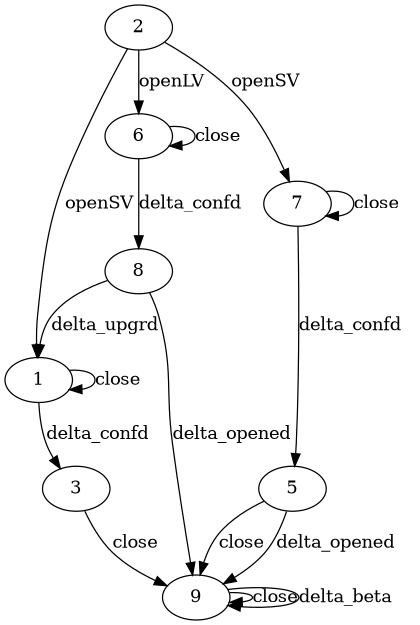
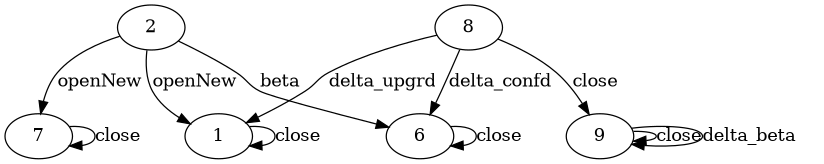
edge "2" -> "6": label "openLV" -> "beta"
edge "2" -> "7": label "openSV" -> "openNew"
edge "6" -> "8": reversed
edge "2" -> "1": label "openSV" -> "openNew"
edge "8" -> "9": label "delta_opened" -> "close"
node "3": removed
node "5": removed
